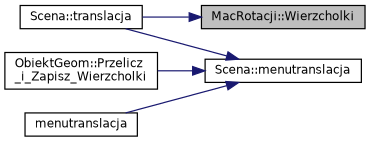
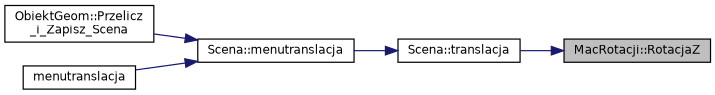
node "MacRotacji::Wierzcholki": label "MacRotacji::Wierzcholki" -> "MacRotacji::RotacjaZ"
edge "Scena::translacja" -> "Scena::menutranslacja": reversed
node "ObiektGeom::Przelicz _i_Zapisz_Wierzcholki": label "ObiektGeom::Przelicz _i_Zapisz_Wierzcholki" -> "ObiektGeom::Przelicz _i_Zapisz_Scena"
